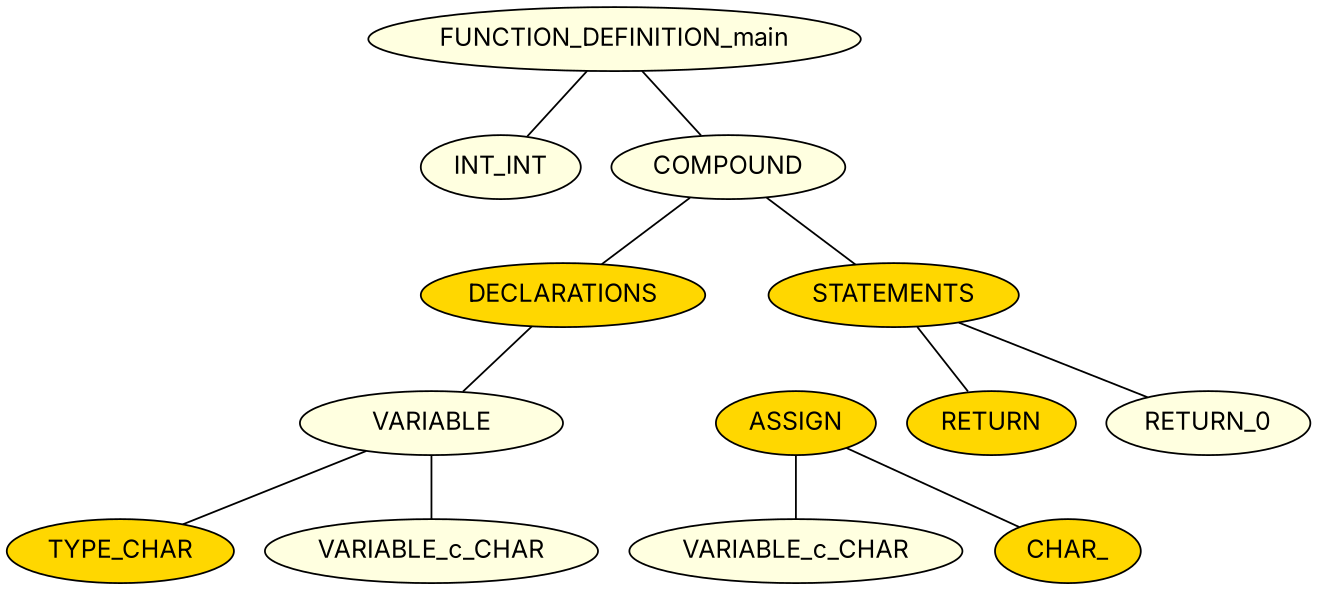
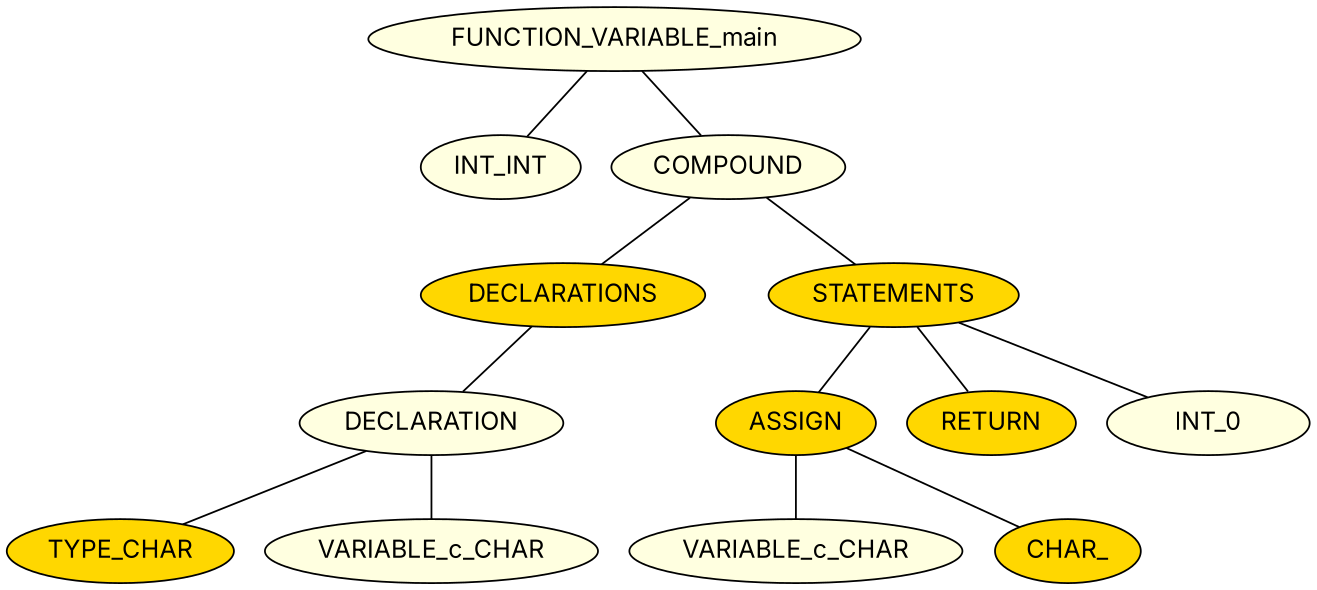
node "FUNCTION_DEFINITION_main": label "FUNCTION_DEFINITION_main" -> "FUNCTION_VARIABLE_main"
edge "STATEMENTS" -- "ASSIGN": added
node "VARIABLE": label "VARIABLE" -> "DECLARATION"
node "RETURN_0": label "RETURN_0" -> "INT_0"
